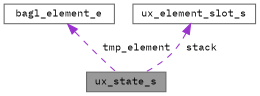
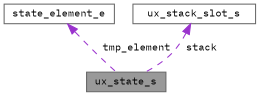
node "bagl_element_e": label "bagl_element_e" -> "state_element_e"
node "ux_element_slot_s": label "ux_element_slot_s" -> "ux_stack_slot_s"
